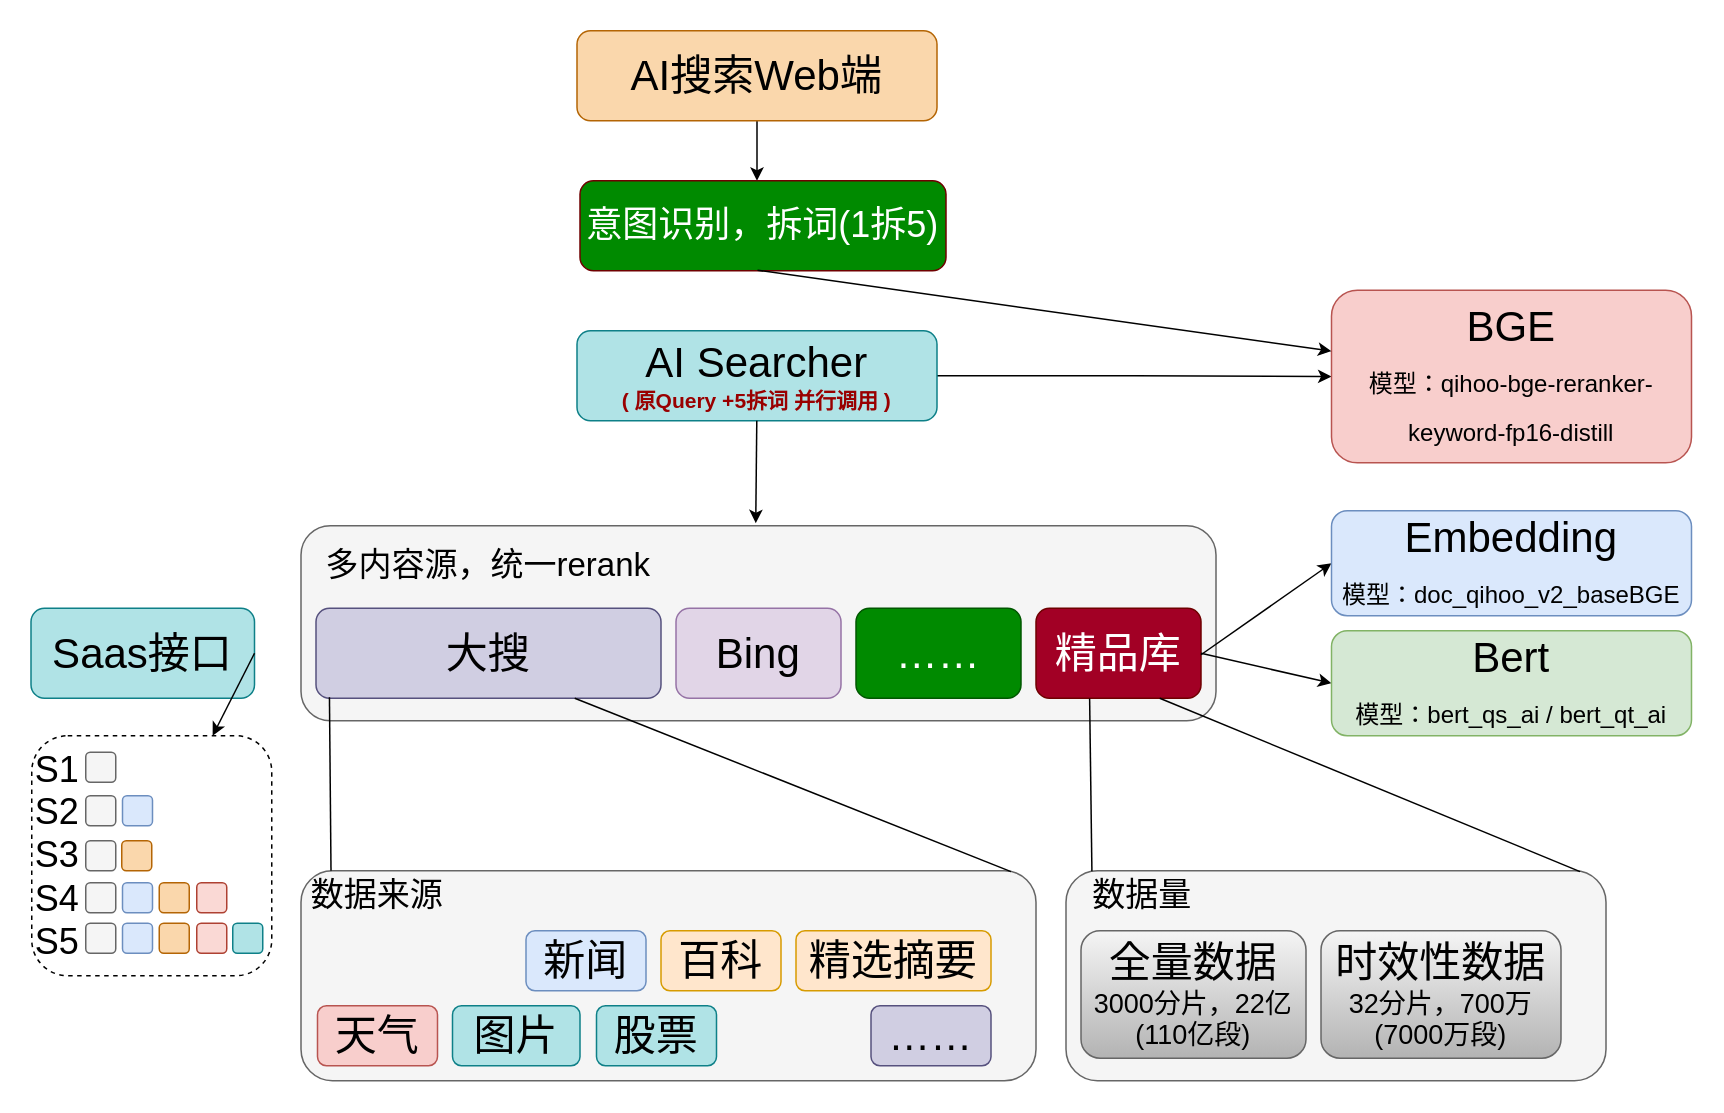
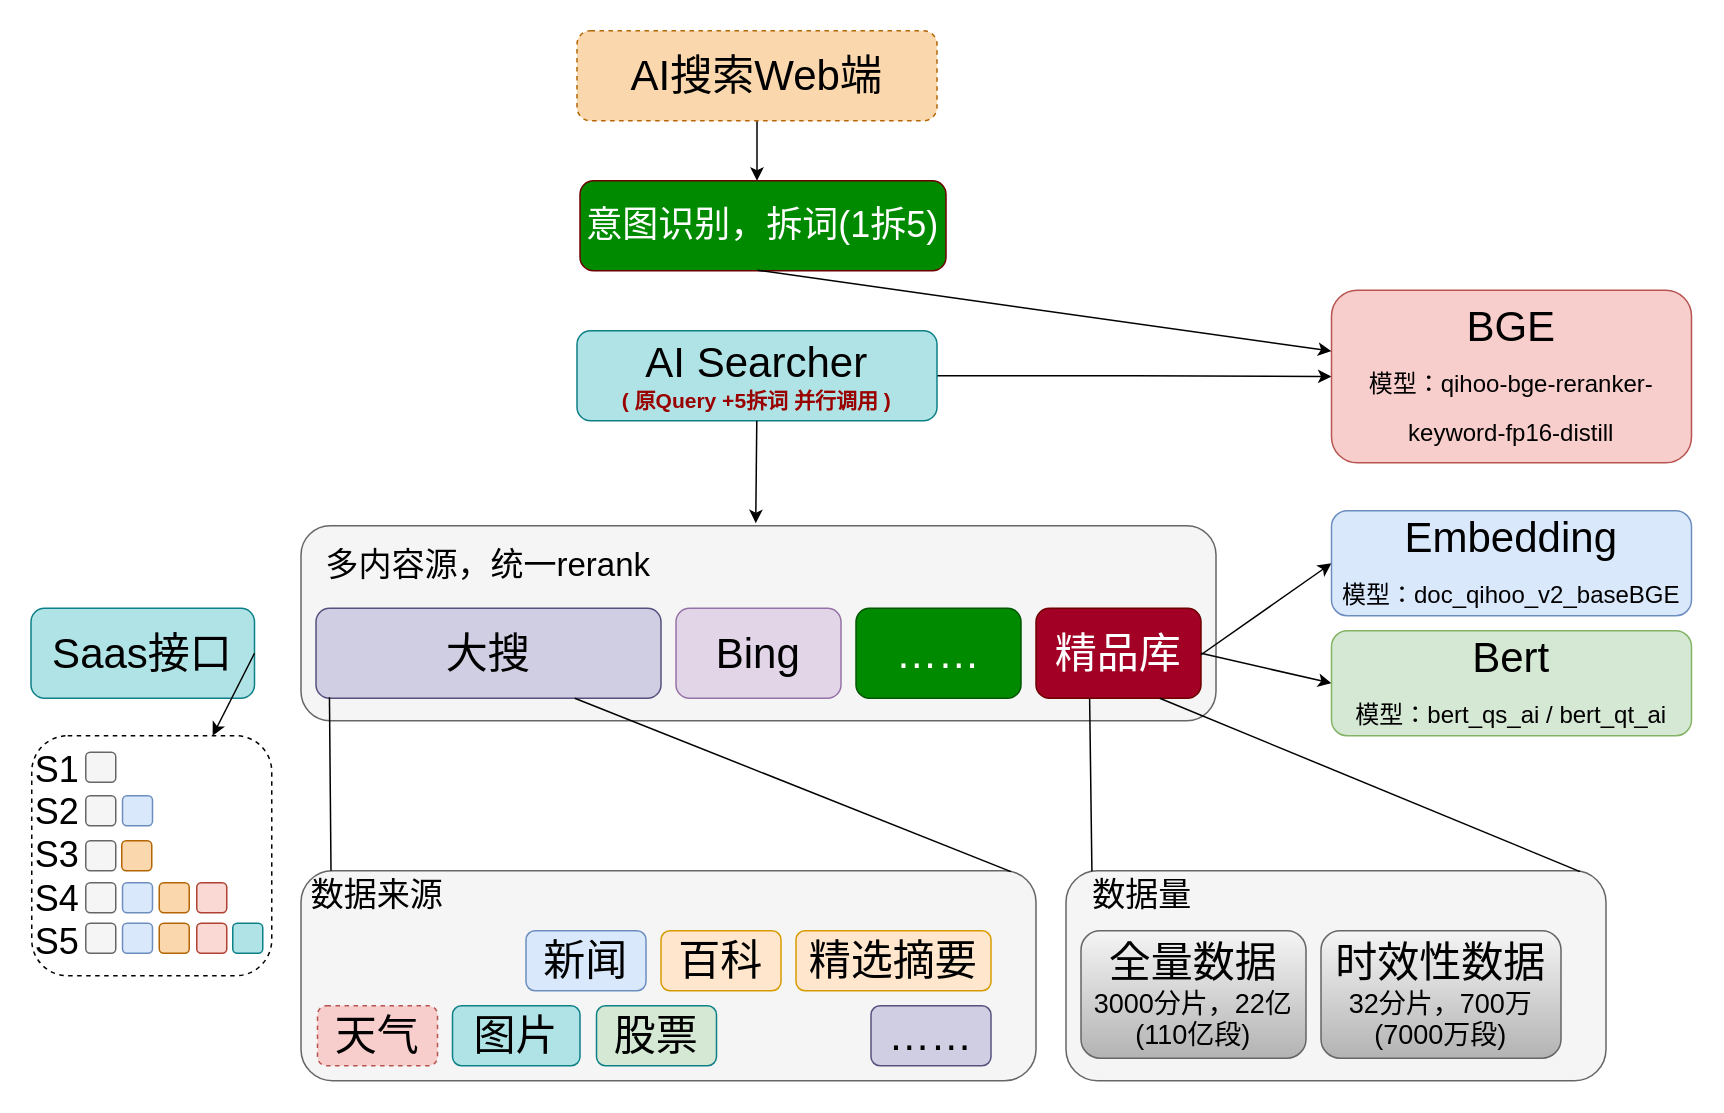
node "AI搜索Web端": style solid -> dashed
node "天气": style solid -> dashed
node "股票": fillcolor #b0e3e6 -> #d5e8d4
